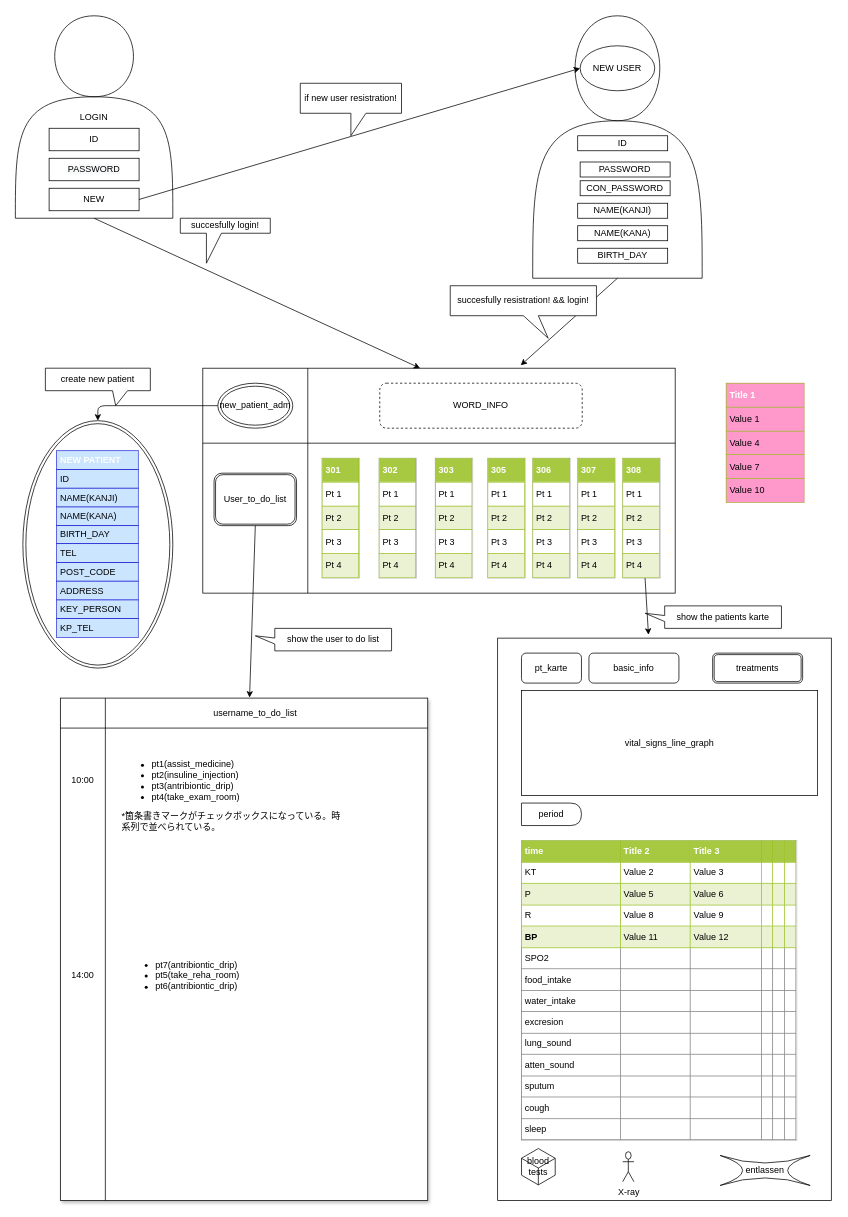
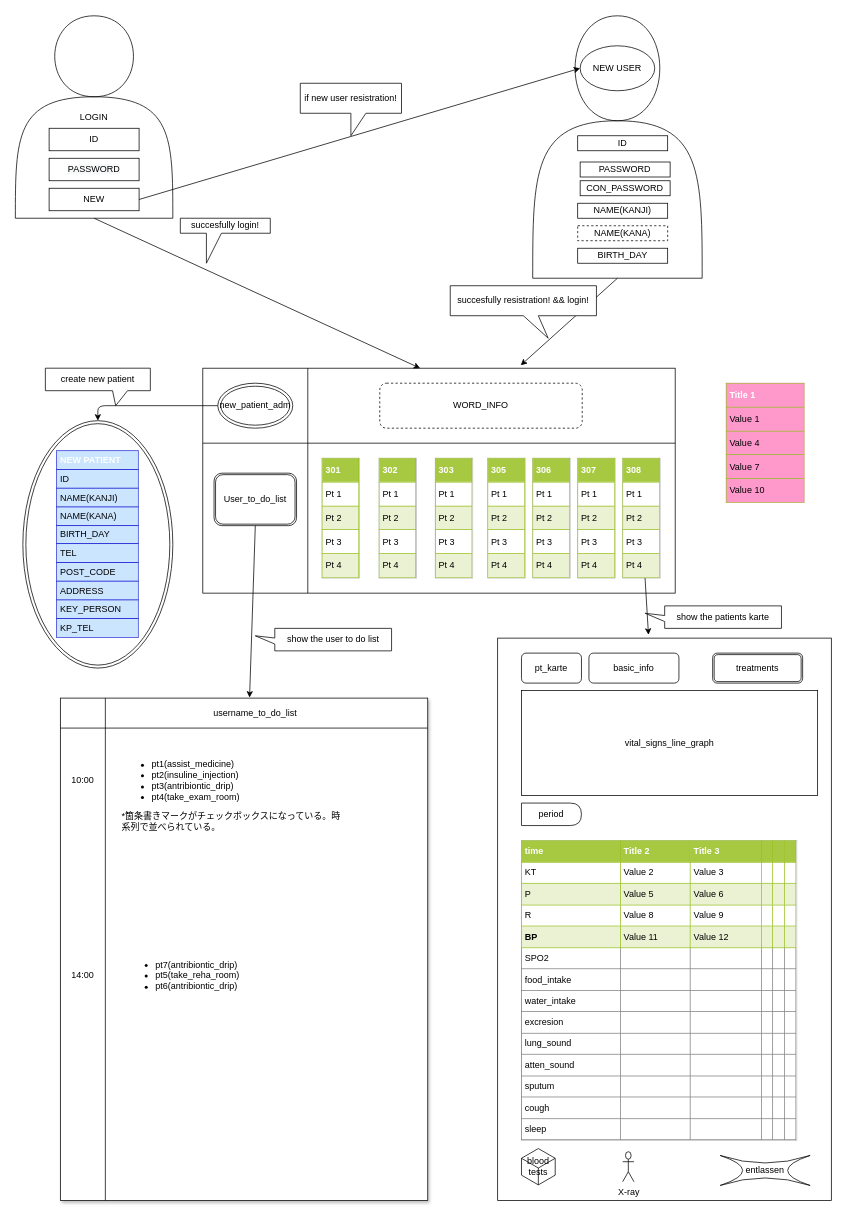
node "NAME(KANA)": style solid -> dashed
